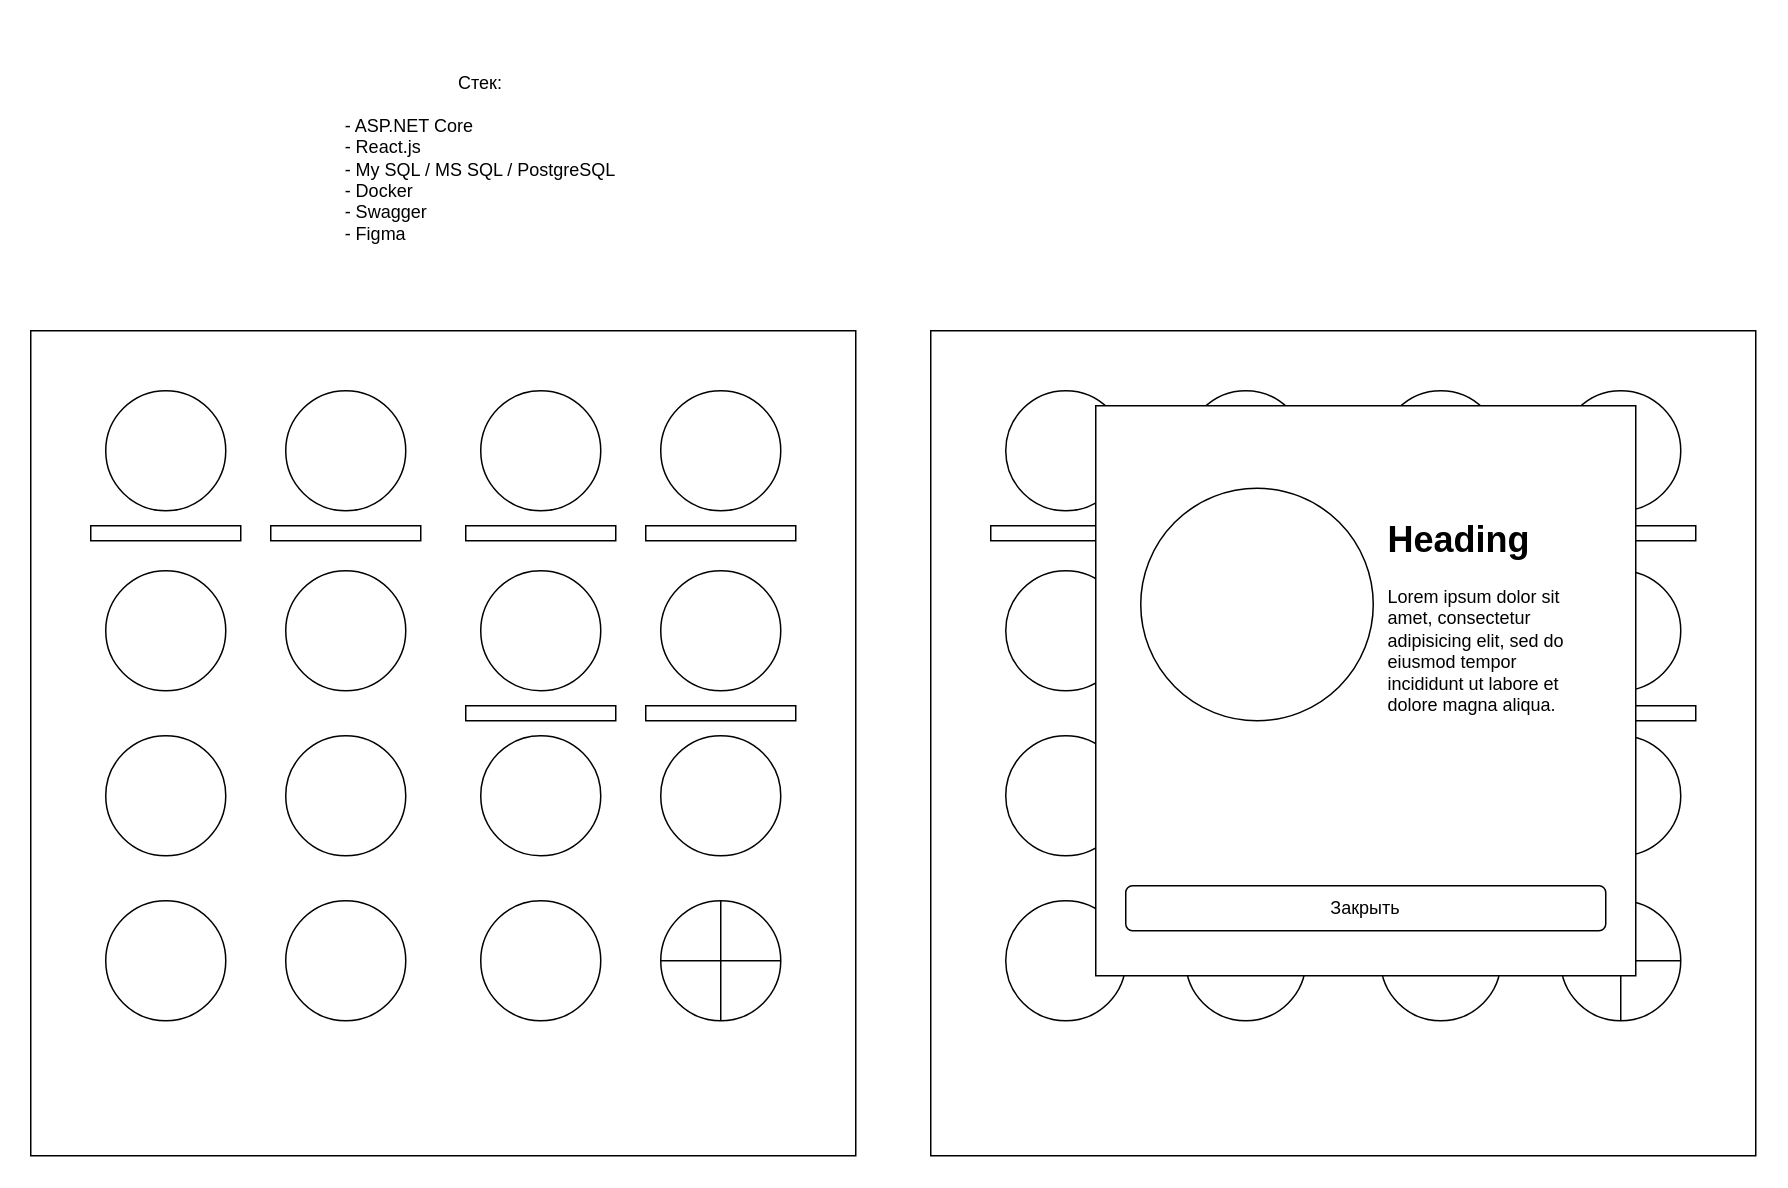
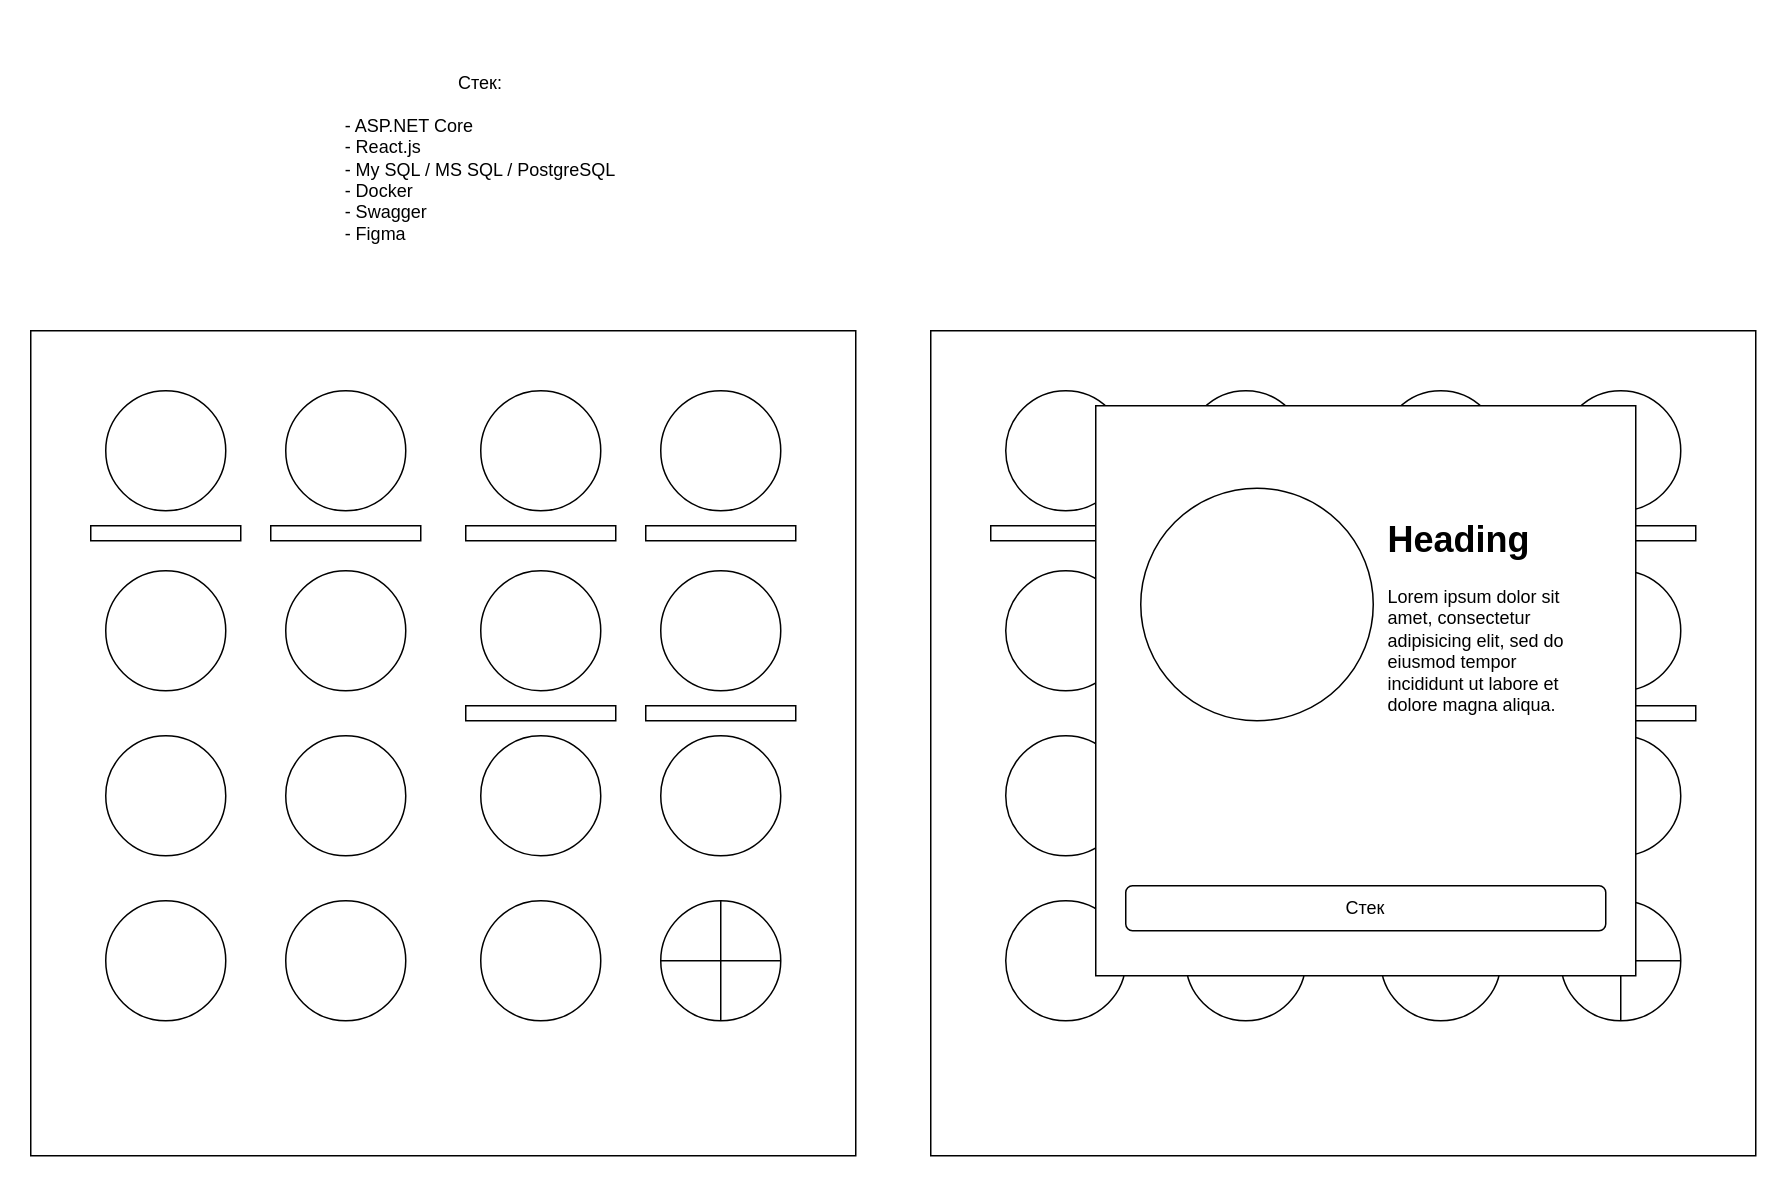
node "Закрыть": label "Закрыть" -> "Стек"
